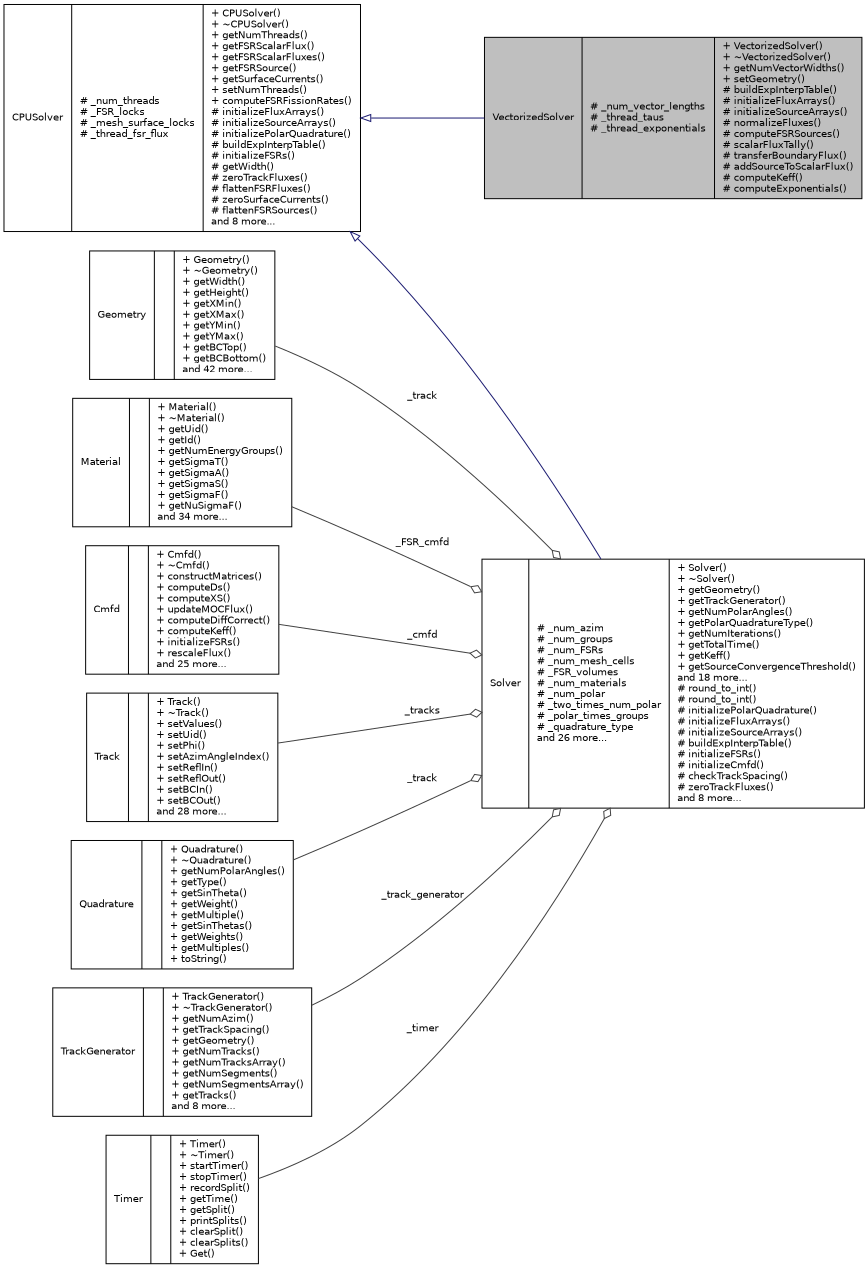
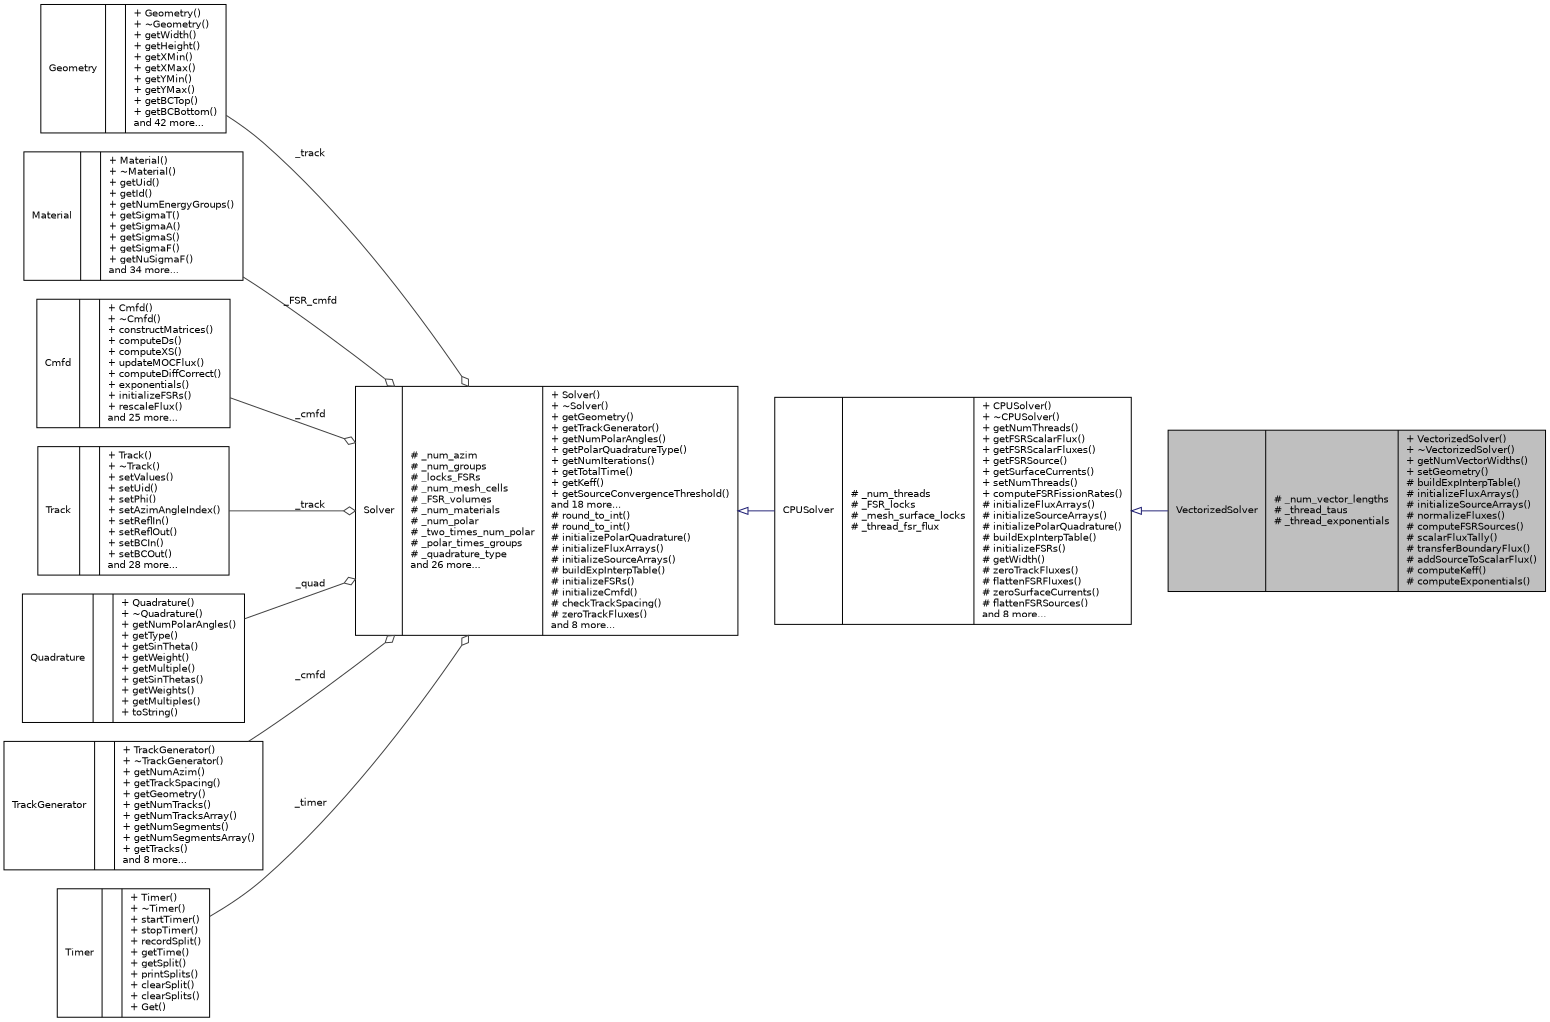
edge "Solver" -> "CPUSolver": reversed
node "Cmfd": text "+ computeKeff()" -> "+ exponentials()"
node "Solver": text "# _num_FSRs" -> "# _locks_FSRs"
edge "Track" -> "Solver": label " _tracks" -> " _track"
edge "Quadrature" -> "Solver": label " _track" -> " _quad"
edge "TrackGenerator" -> "Solver": label " _track_generator" -> " _cmfd"
